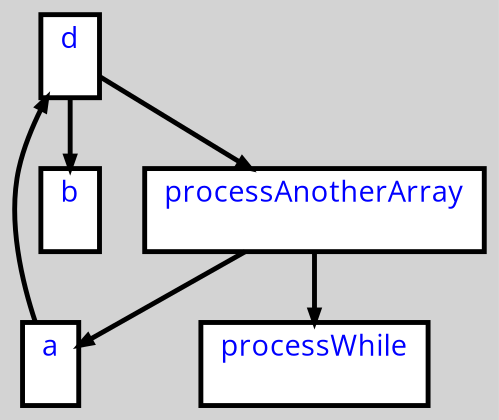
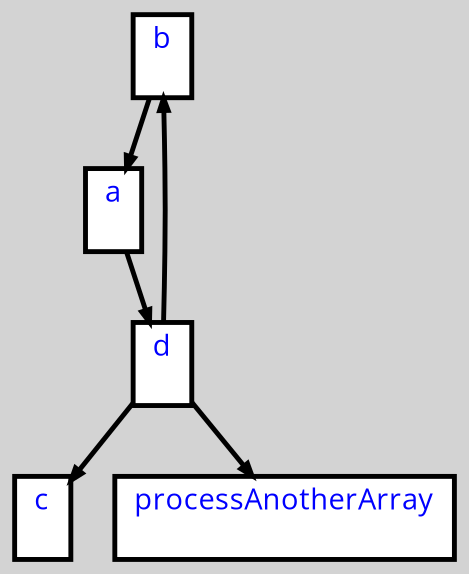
edge "processAnotherArray" -> "a": now "b" -> "a"
node "processWhile": removed
node "c": added
